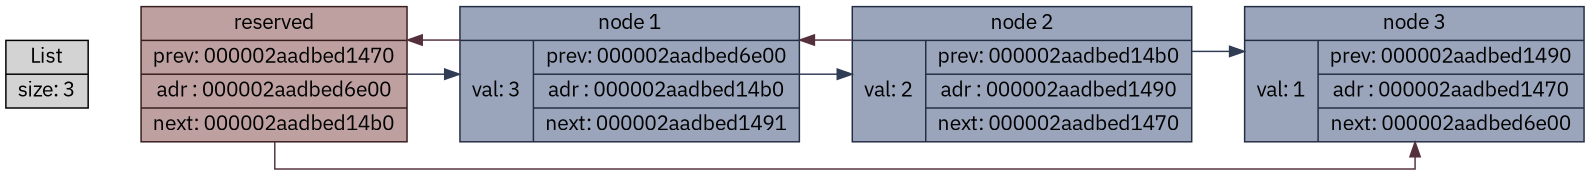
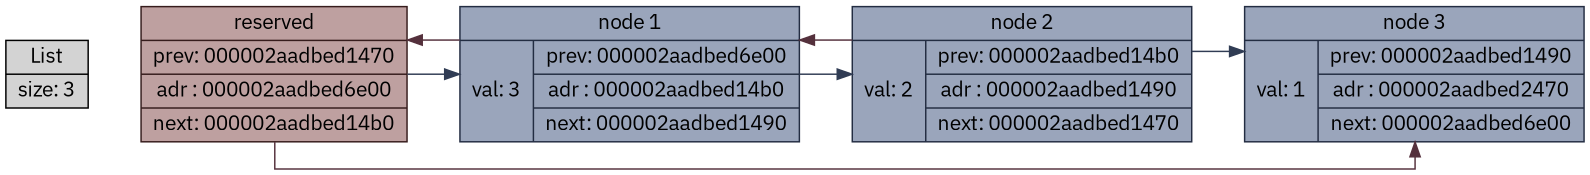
node "node 3": text "adr : 000002aadbed1470" -> "adr : 000002aadbed2470"
node "node 1": text "next: 000002aadbed1491" -> "next: 000002aadbed1490"
